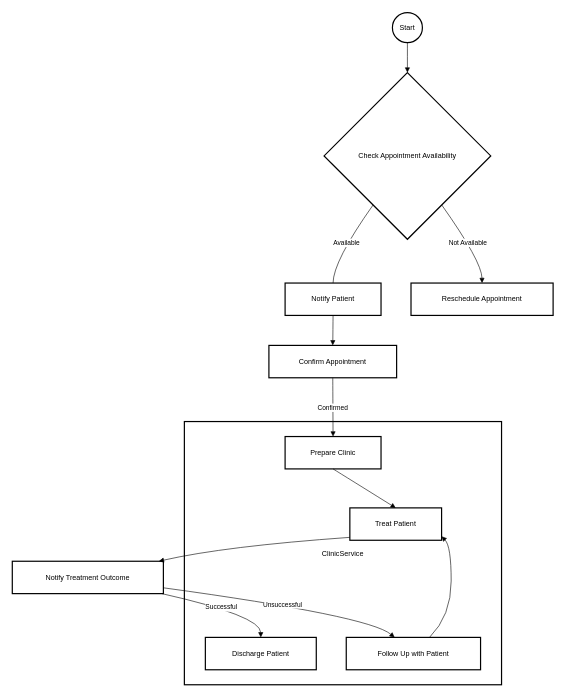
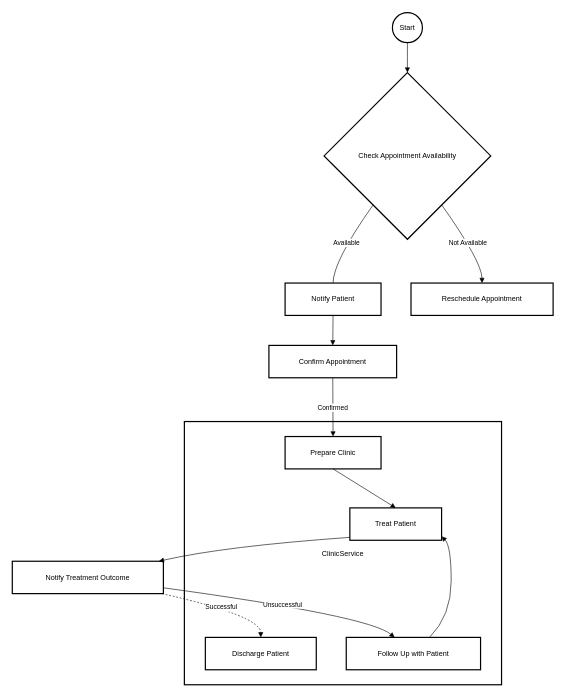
edge "Notify Treatment Outcome" -> "Discharge Patient": style solid -> dashed
